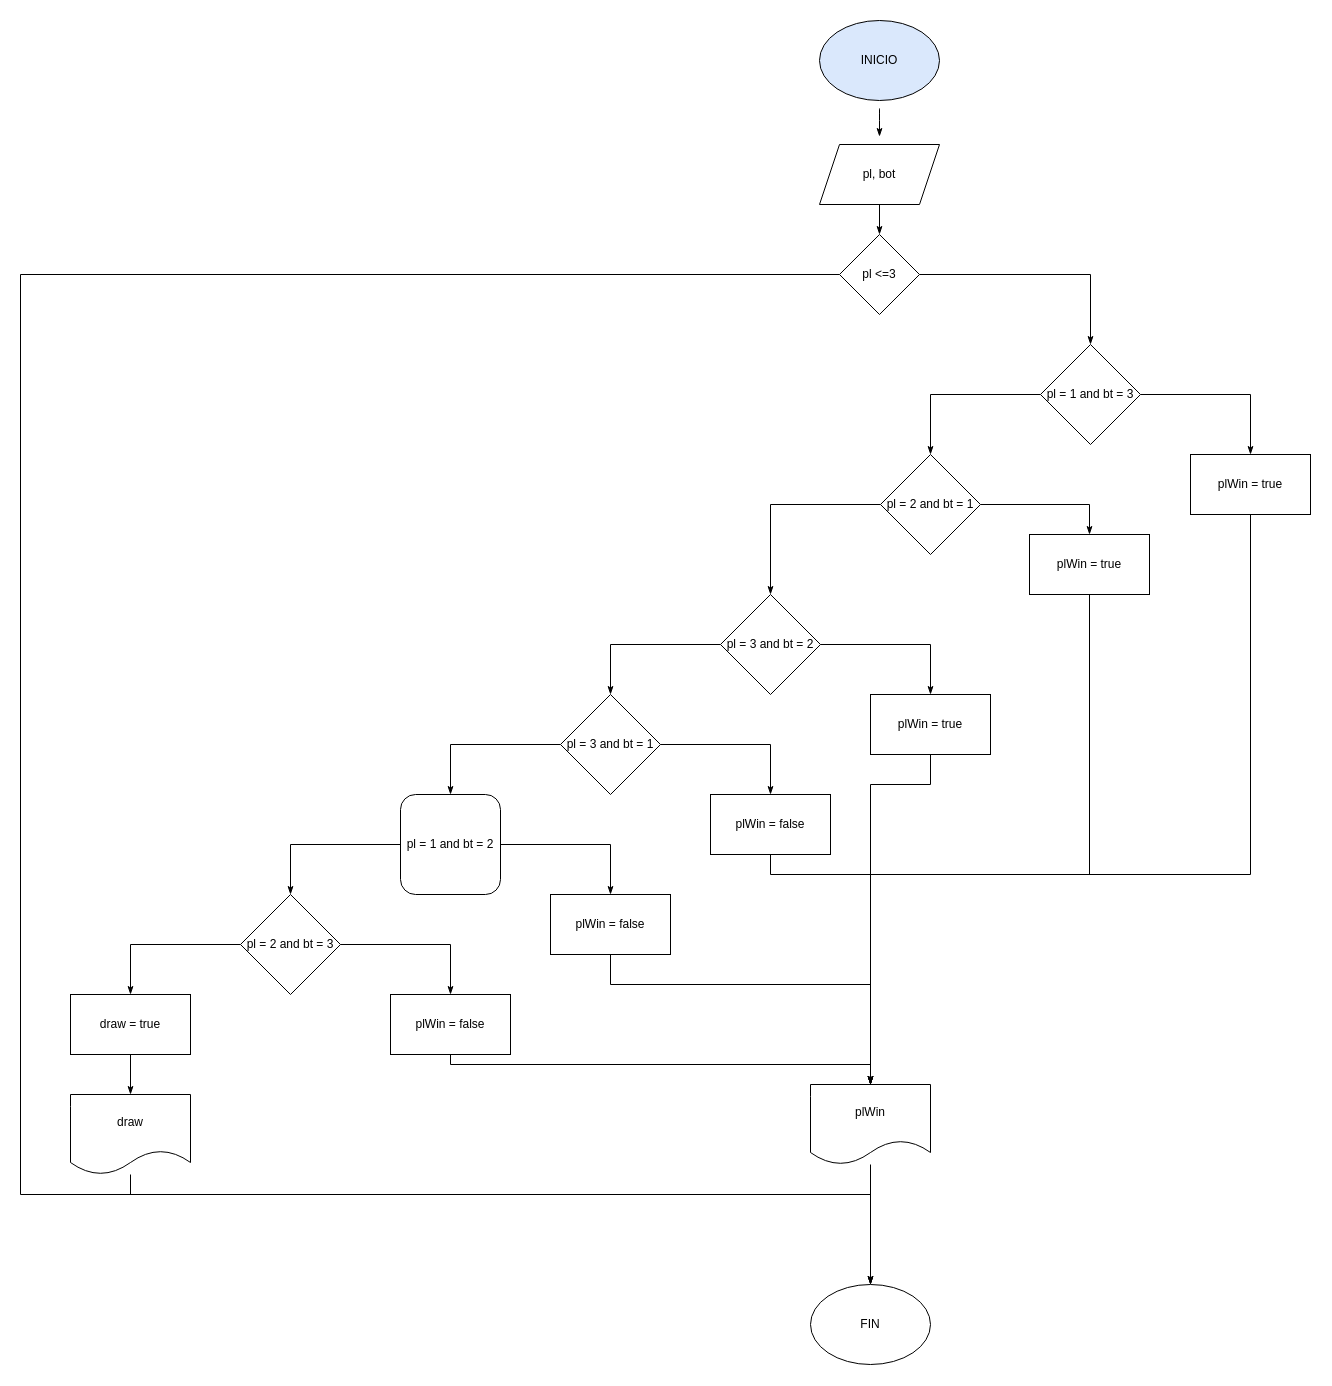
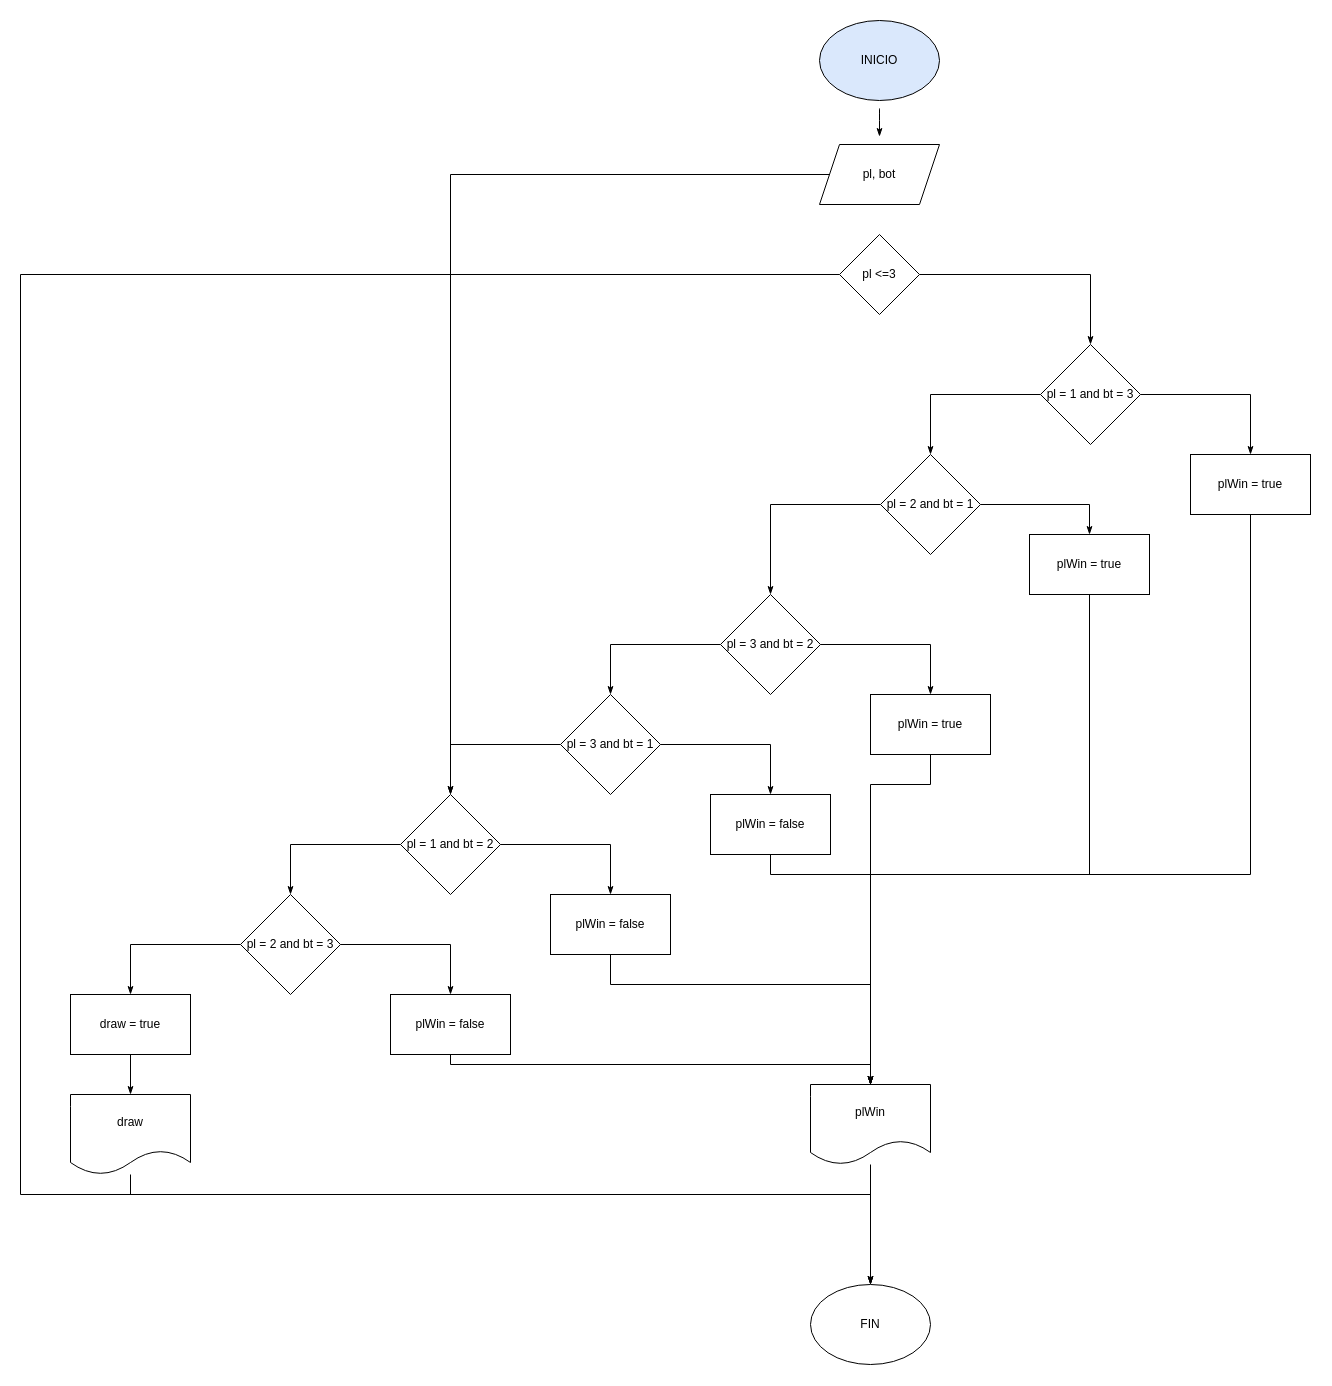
edge "pl, bot" -> "pl <=3": now "pl, bot" -> "pl = 1 and bt = 2"
node "pl = 1 and bt = 2": shape rounded rectangle -> diamond
